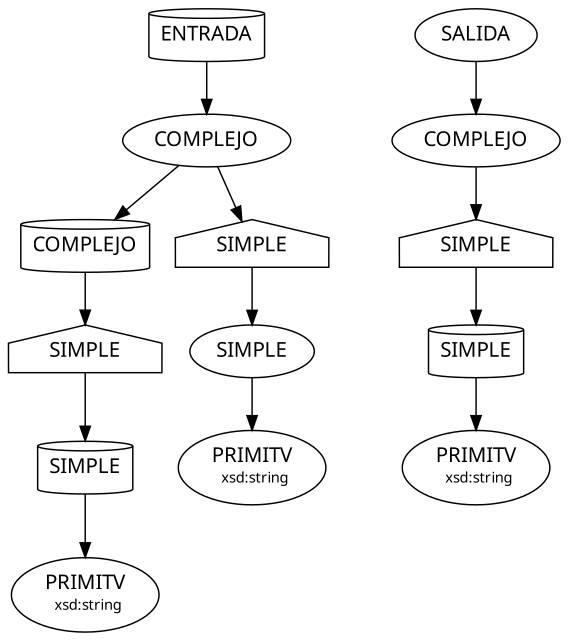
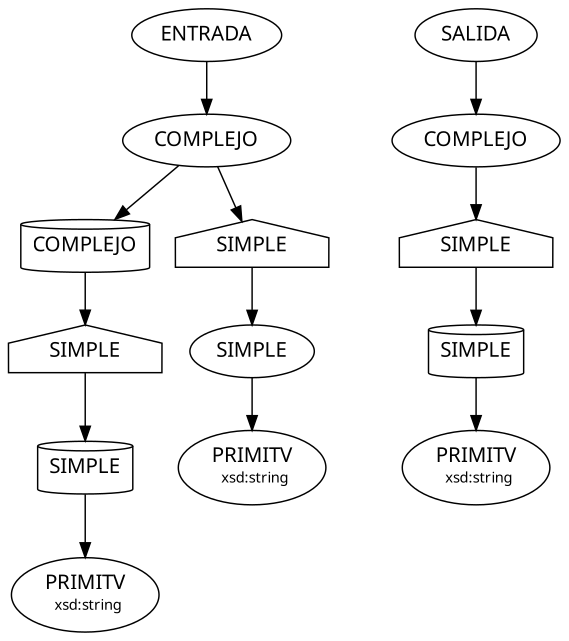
node "ENTRADA": shape cylinder -> ellipse
